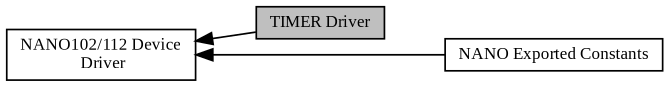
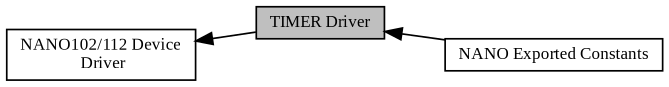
edge "NANO Exported Constants" -> "NANO102/112 Device Driver": now "NANO Exported Constants" -> "TIMER Driver"
